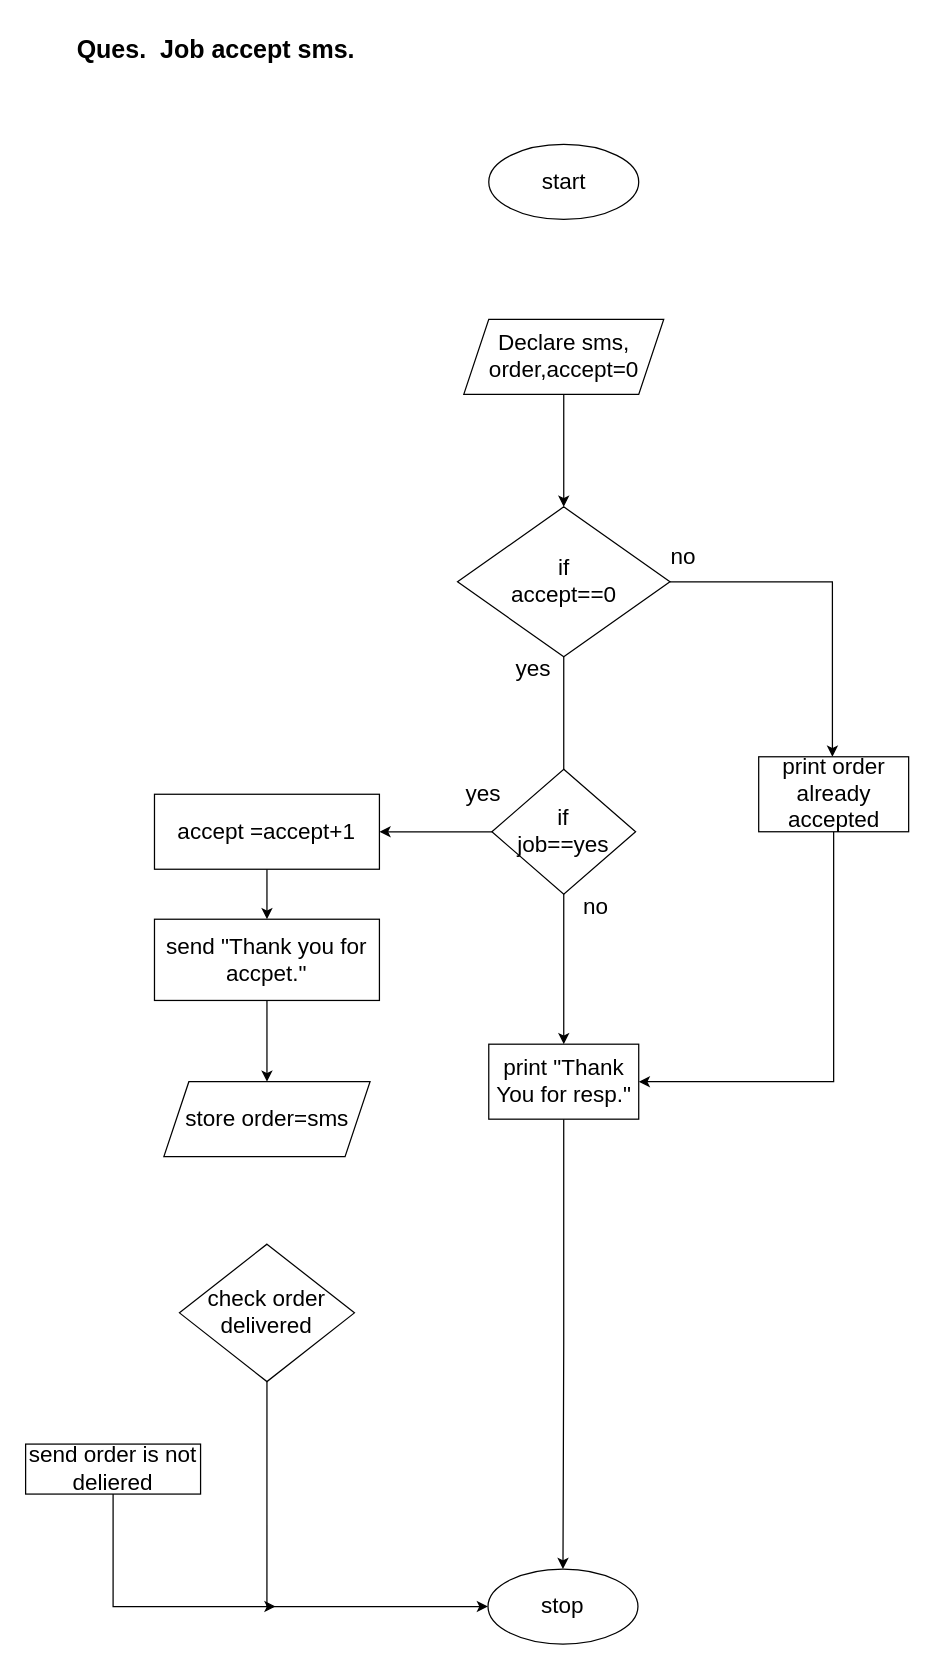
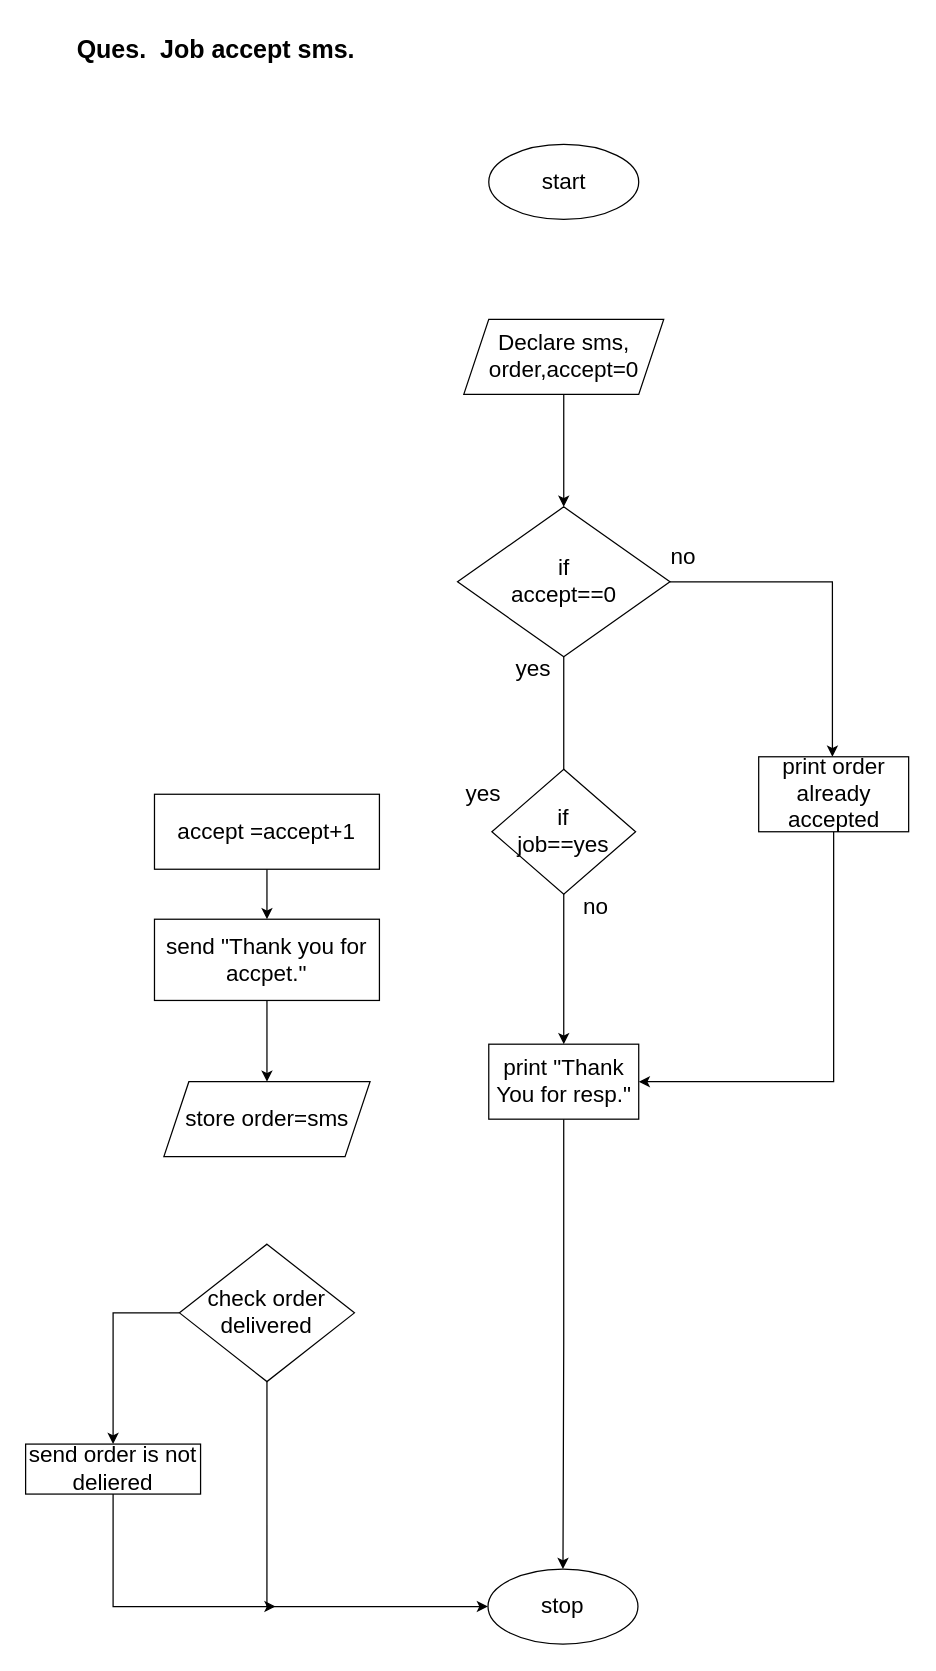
edge "if job==yes" -> "accept =accept+1": removed
edge "check order delivered" -> "send order is not deliered": added
